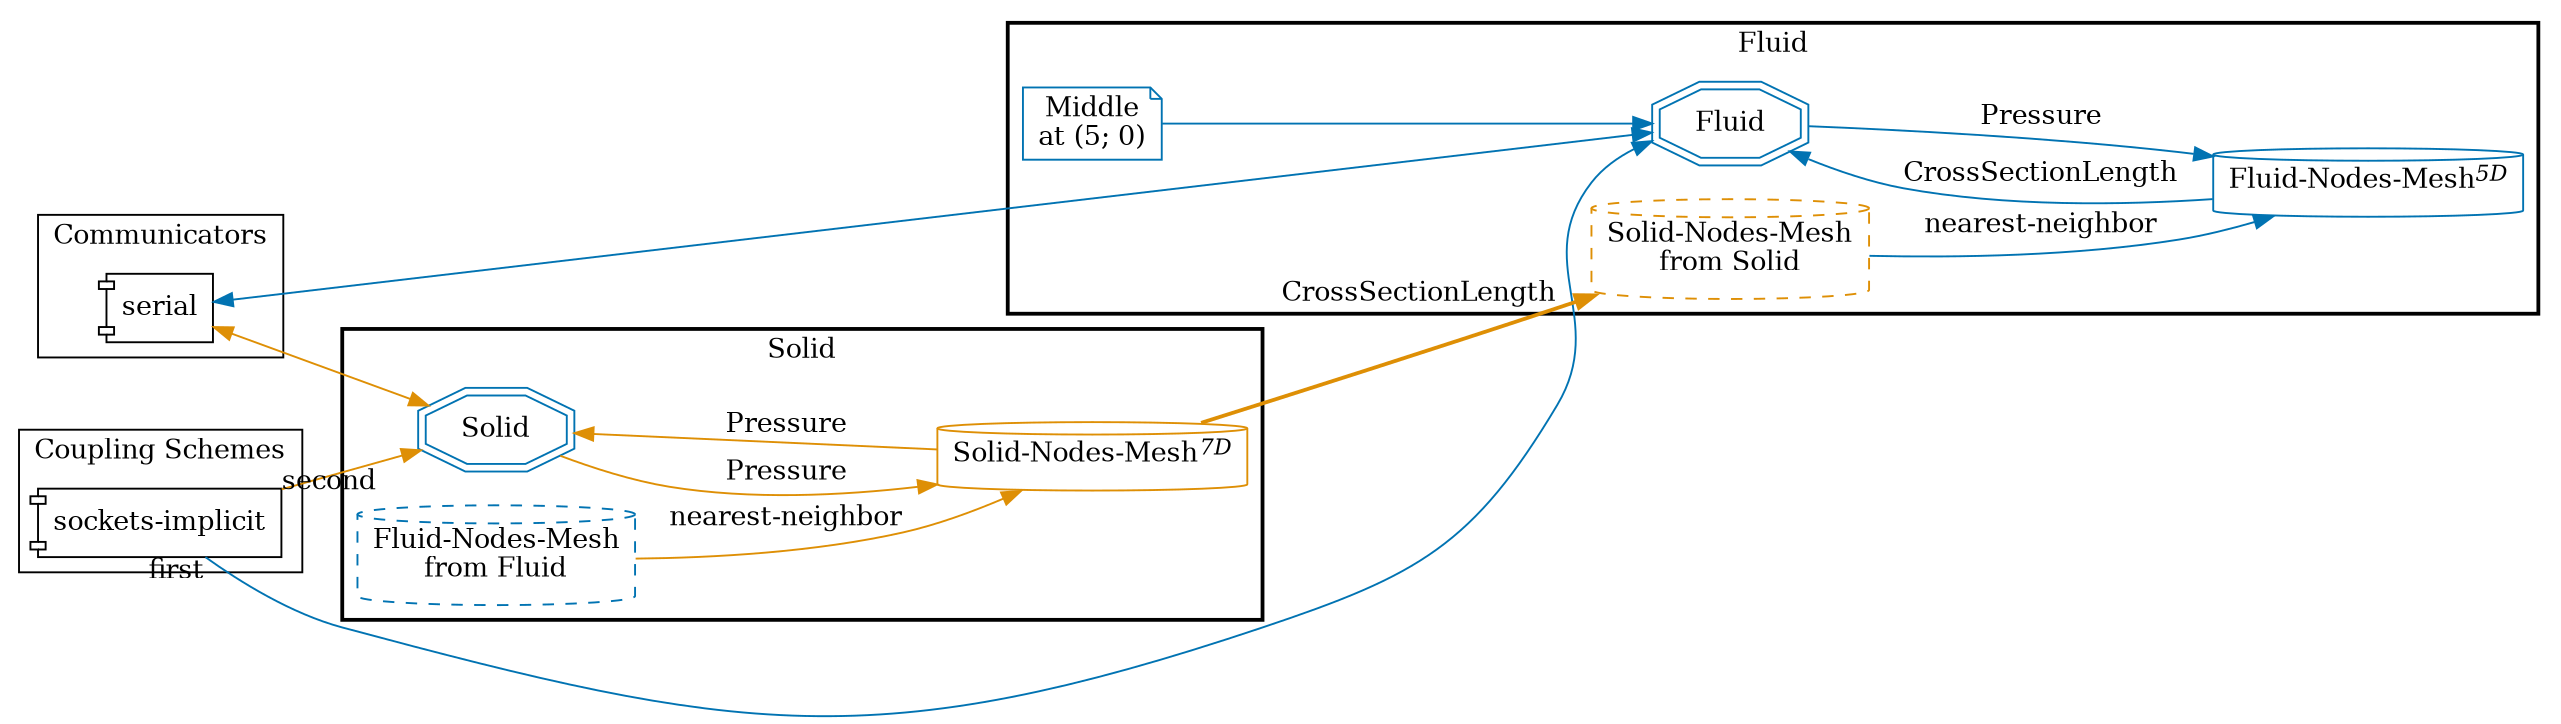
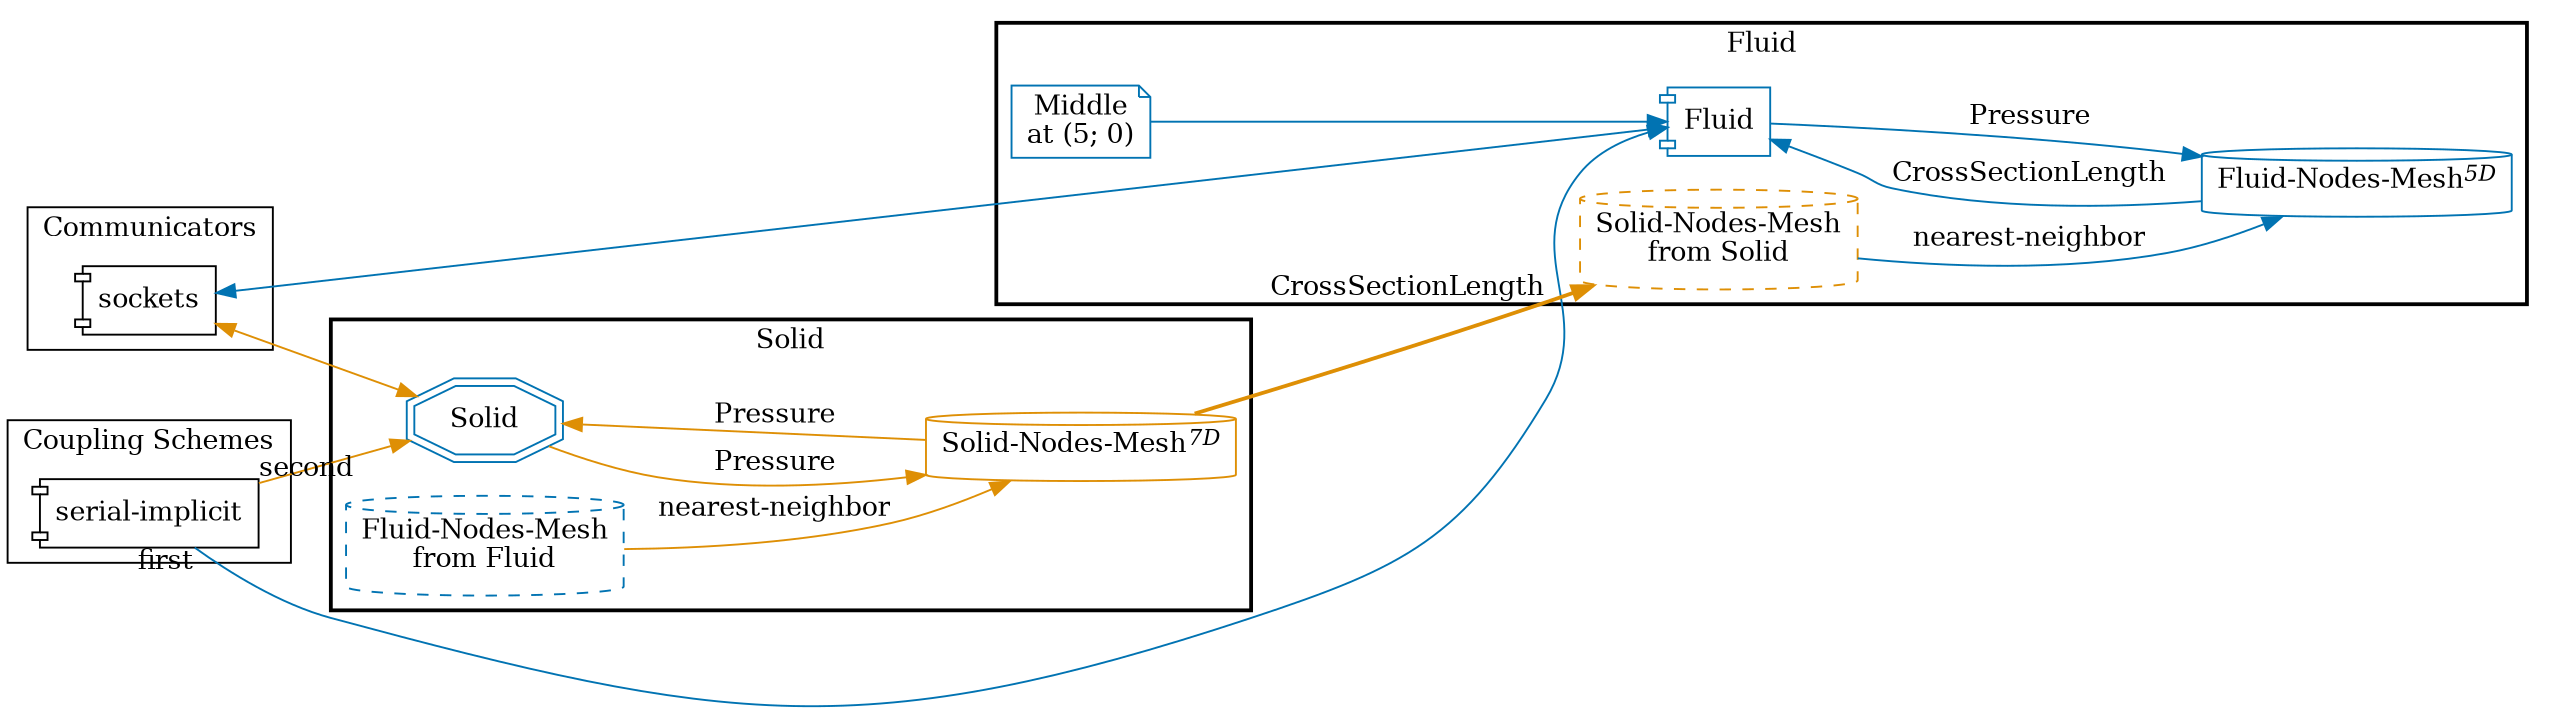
node "Fluid": shape doubleoctagon -> component
node "serial": label "serial" -> "sockets"
node "sockets-implicit": label "sockets-implicit" -> "serial-implicit"
